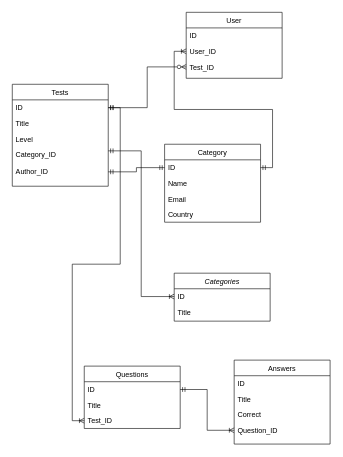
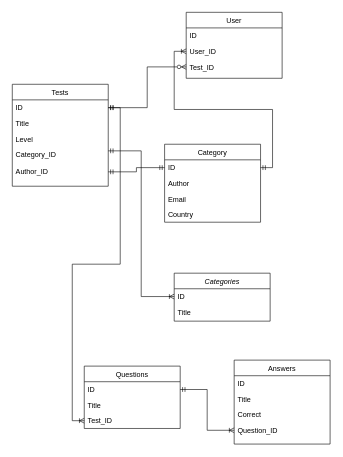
node "Name": label "Name" -> "Author"
